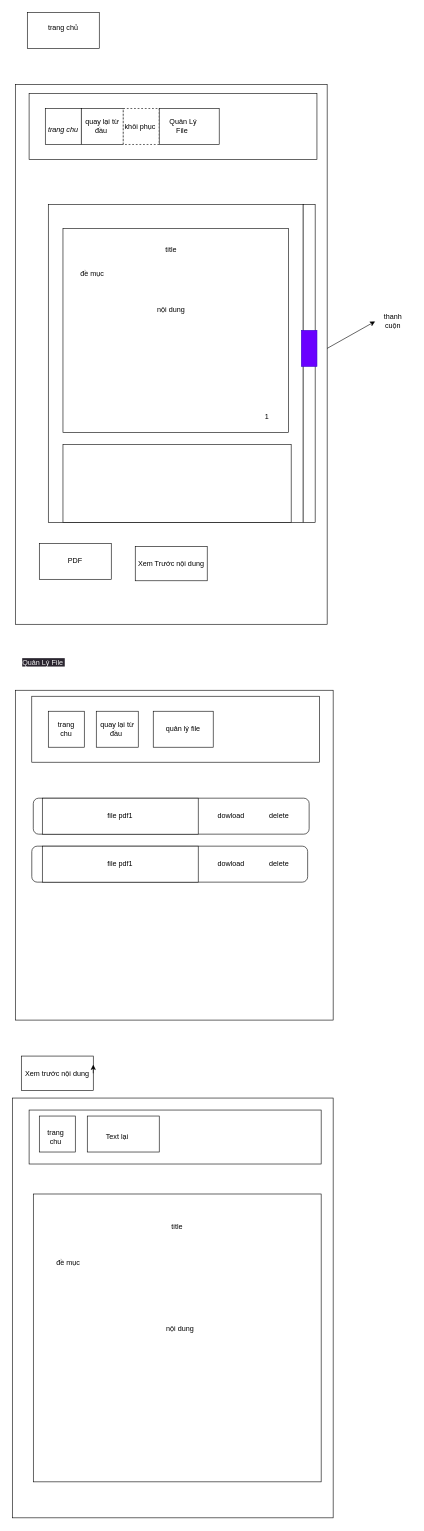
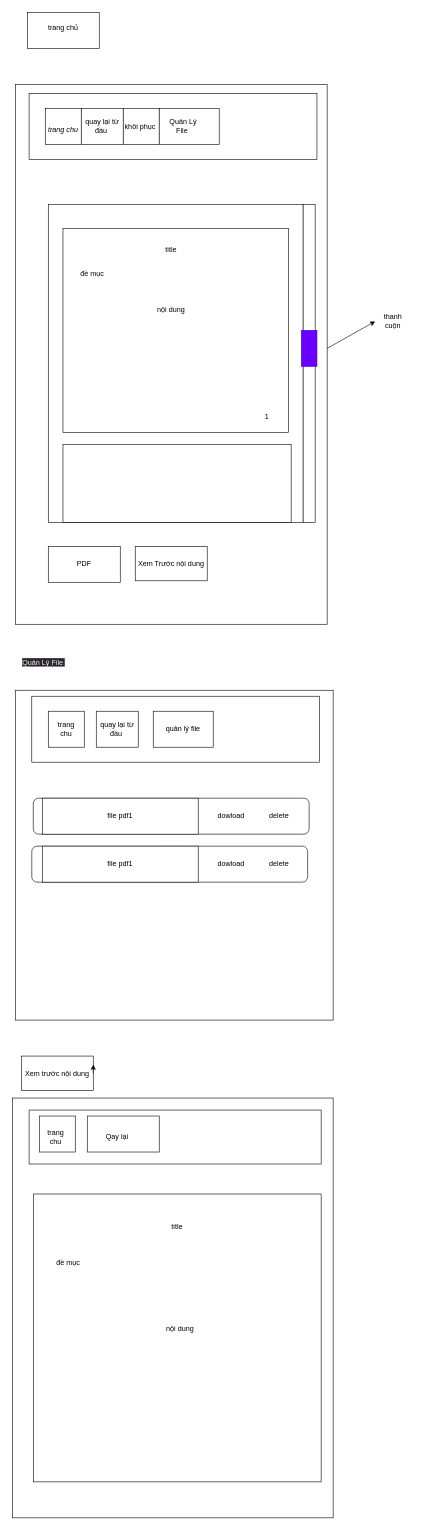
node "khôi phục": style dashed -> solid
node "PDF": moved (75, 561) -> (84, 564)
node "Text lại": label "Text lại" -> "Qay lại"
